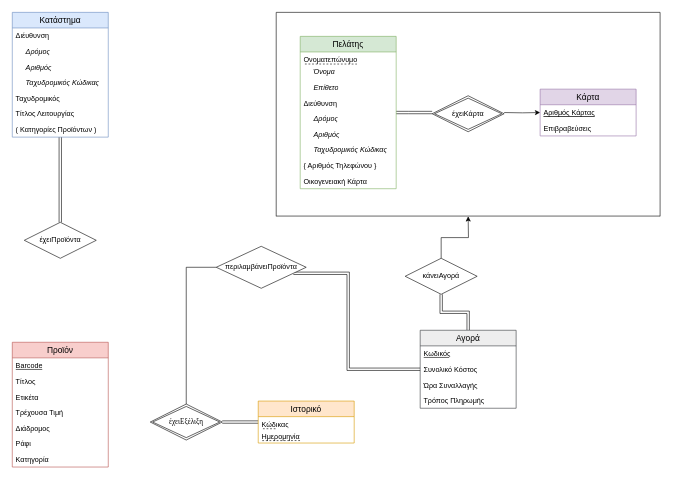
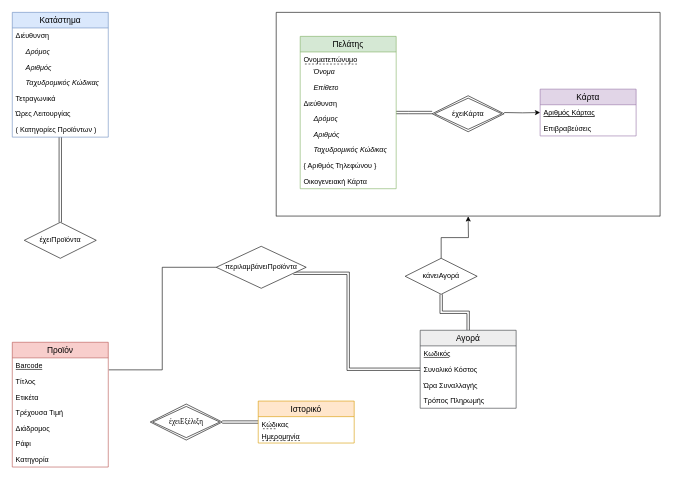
node "Ταχυδρομικός": label "Ταχυδρομικός" -> "Τετραγωνικά"
node "Τίτλος Λειτουργίας": label "Τίτλος Λειτουργίας" -> "Ώρες Λειτουργίας"
edge "περιλαμβάνειΠροϊόντα" -- "έχειΕξέλιξη": now "περιλαμβάνειΠροϊόντα" -- "Barcode"
